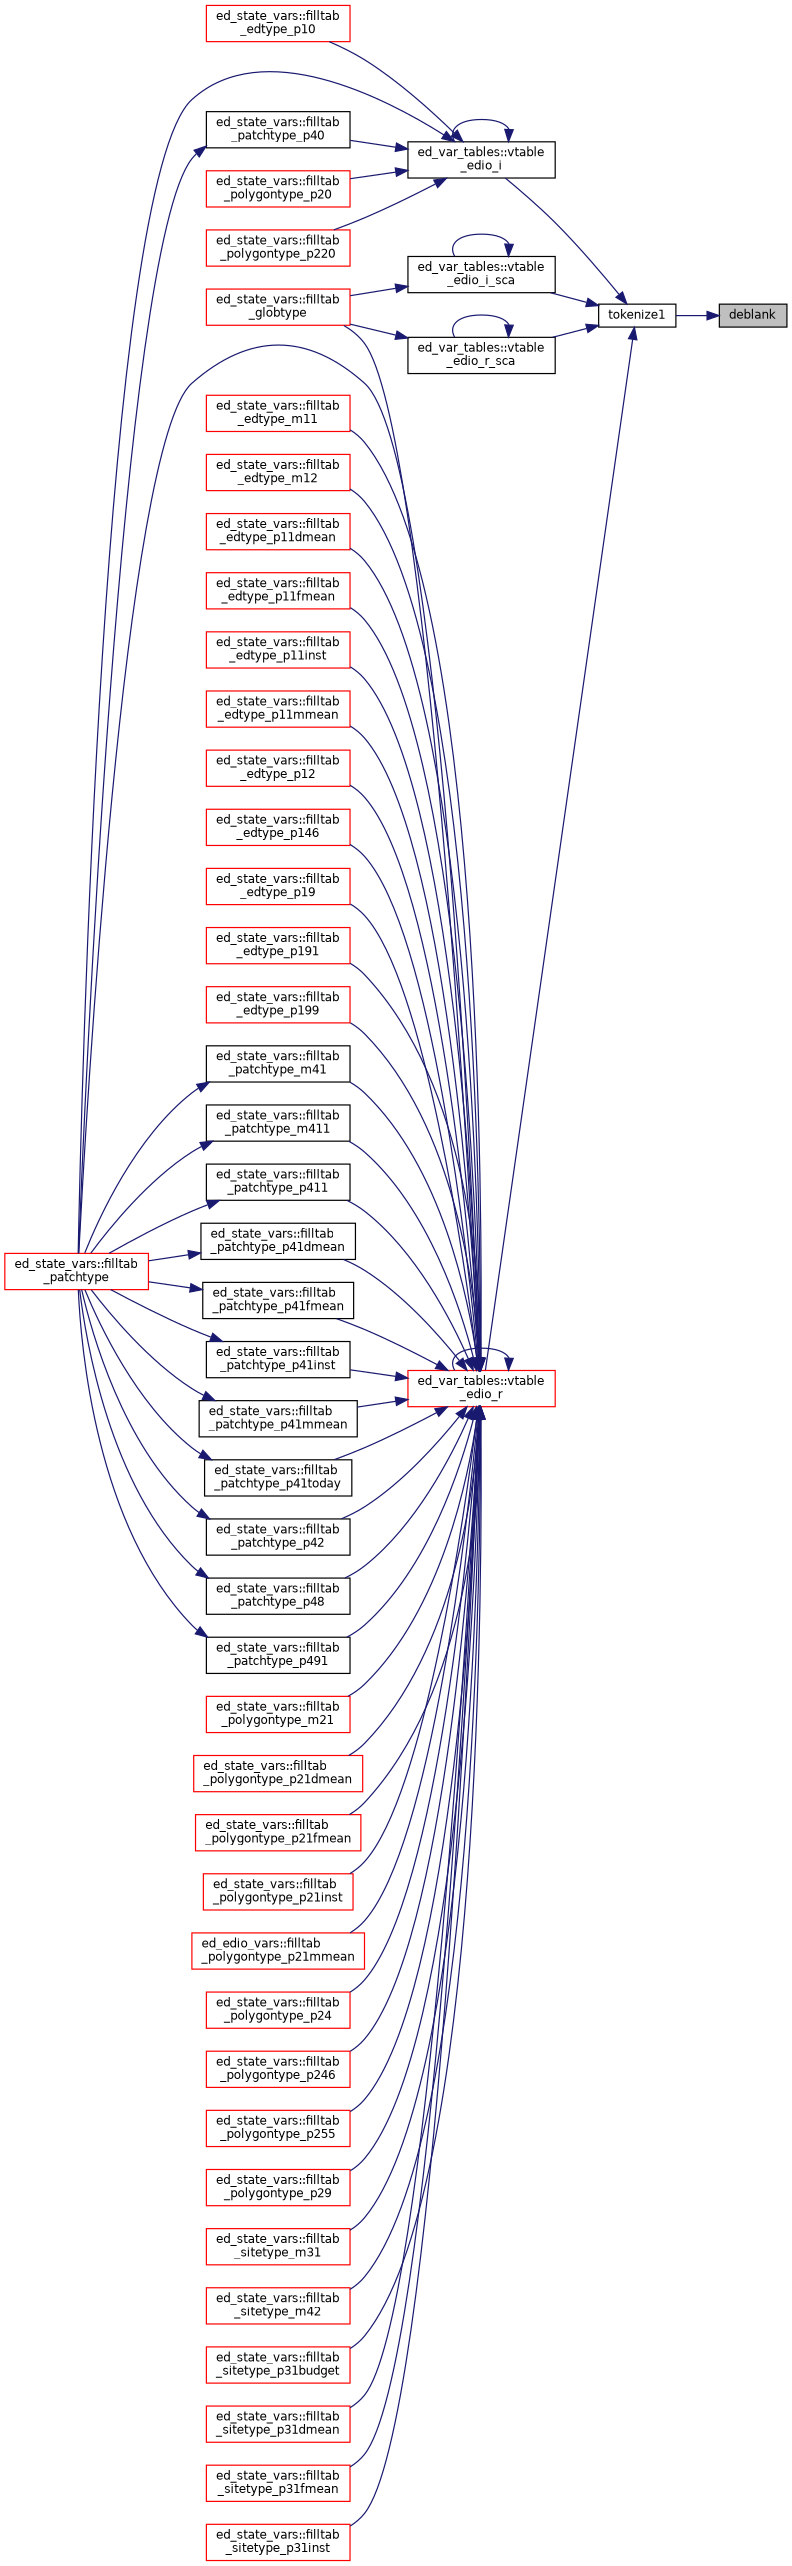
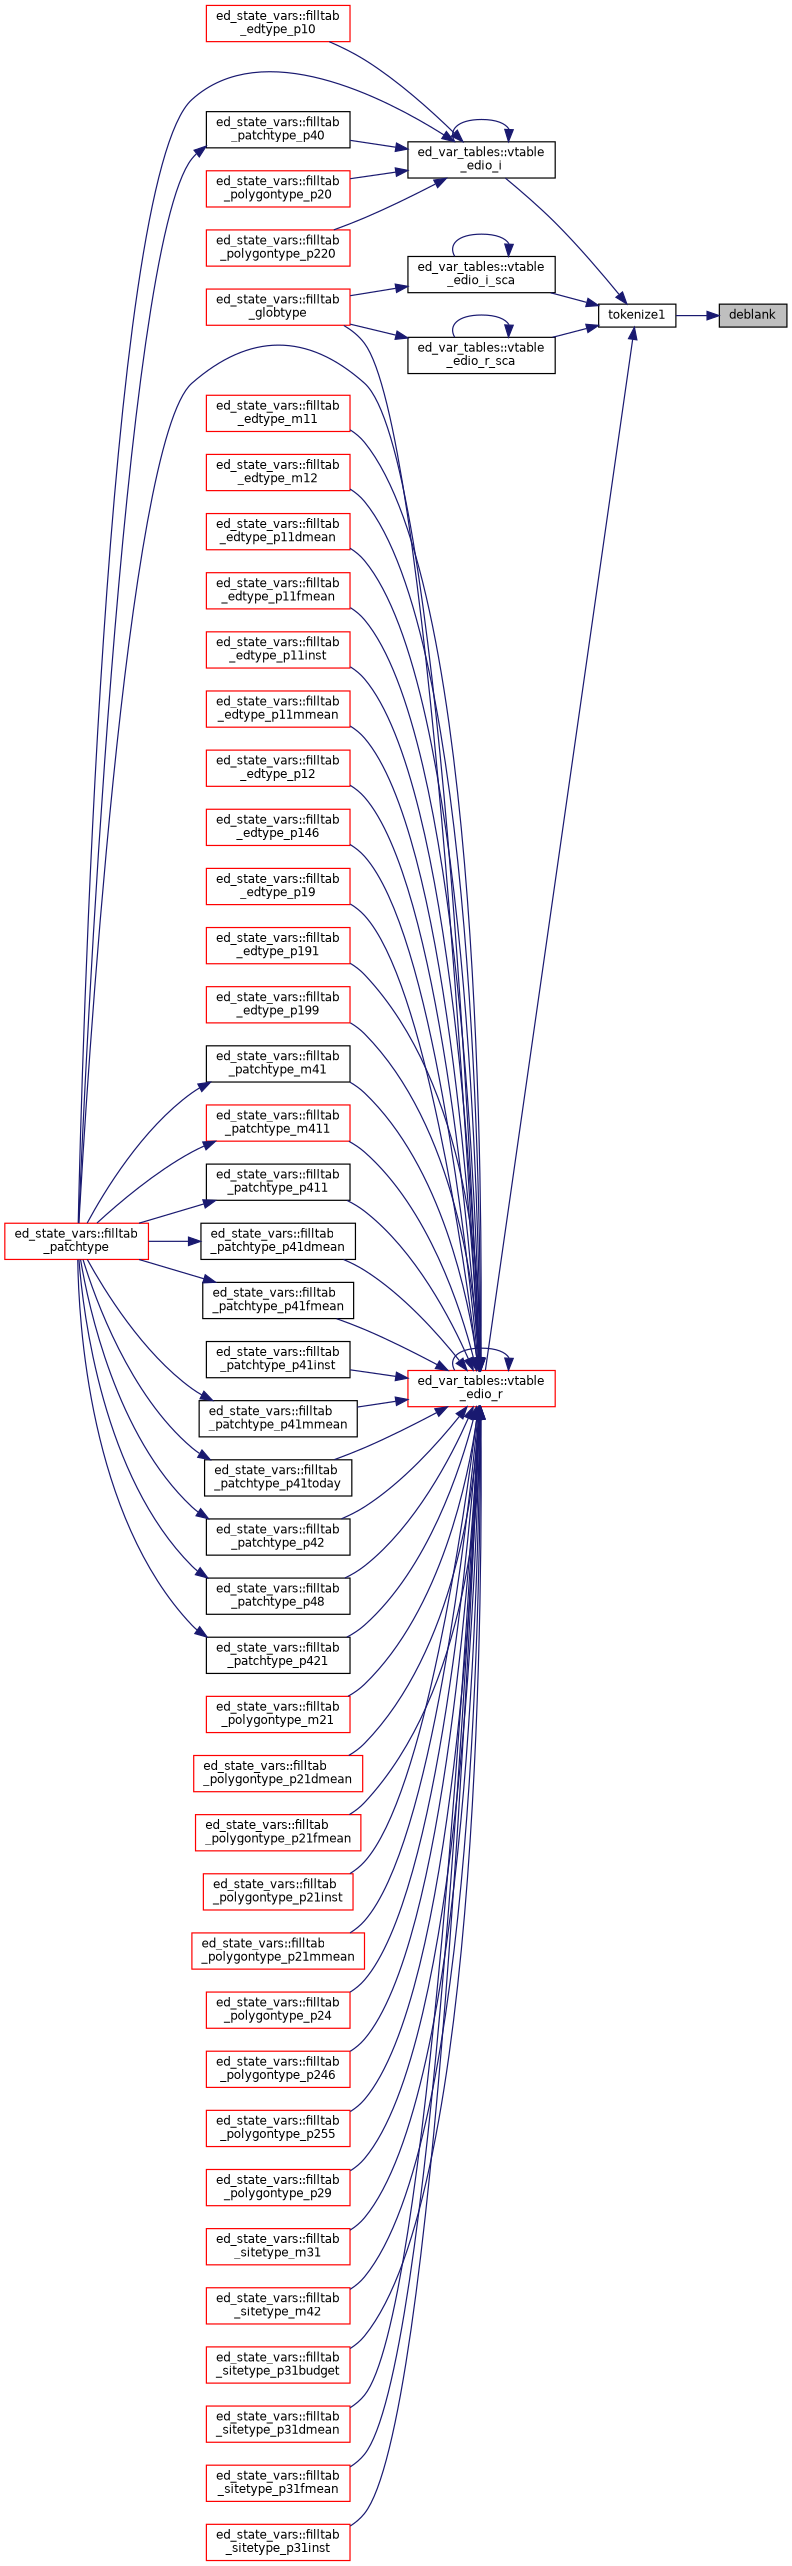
node "ed_state_vars::filltab _patchtype_m411": color black -> red
edge "ed_state_vars::filltab _patchtype" -> "ed_state_vars::filltab _patchtype_p41inst": removed
node "ed_state_vars::filltab _patchtype_p491": label "ed_state_vars::filltab _patchtype_p491" -> "ed_state_vars::filltab _patchtype_p421"
node "ed_edio_vars::filltab _polygontype_p21mmean": label "ed_edio_vars::filltab _polygontype_p21mmean" -> "ed_state_vars::filltab _polygontype_p21mmean"
